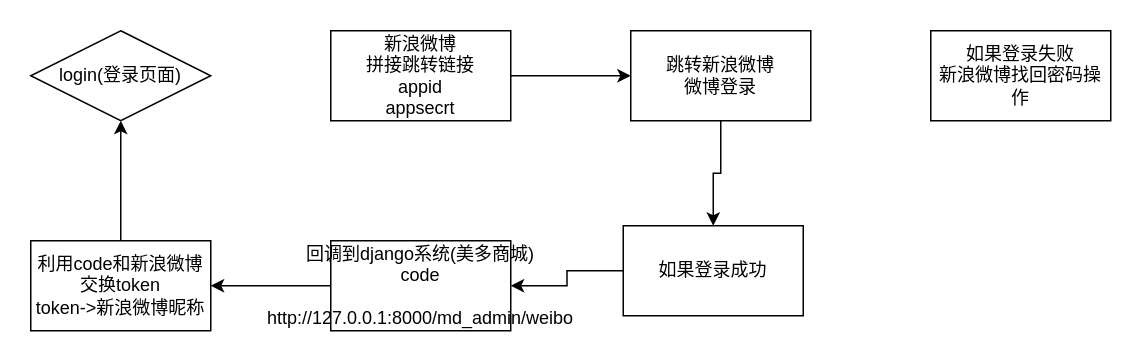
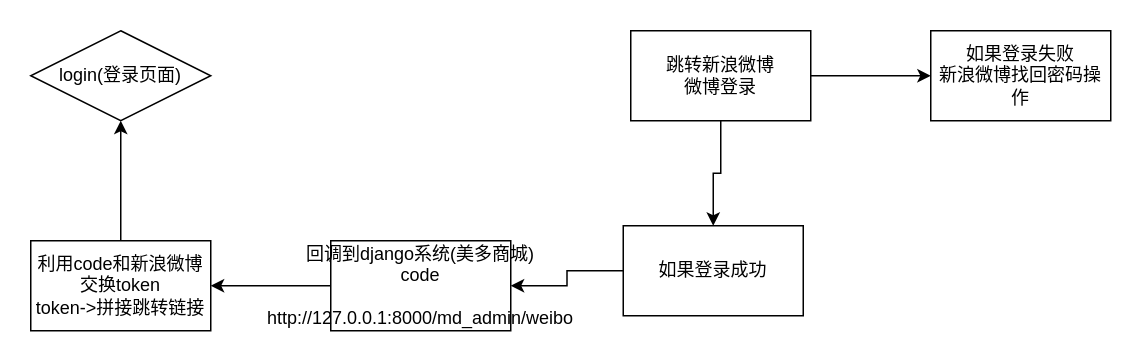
node "新浪微博 拼接跳转链接 appid appsecrt": removed
edge "新浪微博 拼接跳转链接 appid appsecrt" -> "跳转新浪微博 微博登录": removed
edge "跳转新浪微博 微博登录" -> "如果登录失败 新浪微博找回密码操作": added
node "利用code和新浪微博交换token token->新浪微博昵称": label "利用code和新浪微博交换token token->新浪微博昵称" -> "利用code和新浪微博交换token token->拼接跳转链接"
